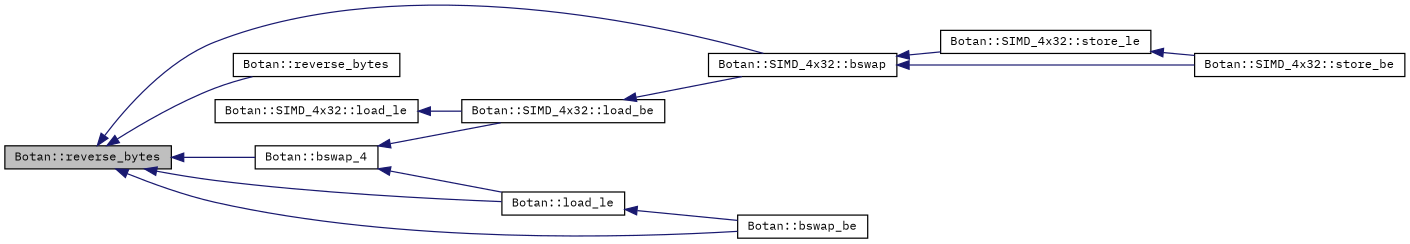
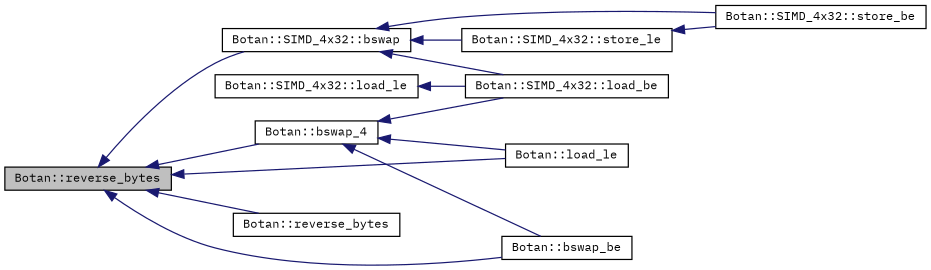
edge "Botan::SIMD_4x32::bswap" -> "Botan::SIMD_4x32::load_be": reversed
edge "Botan::bswap_be" -> "Botan::load_le": now "Botan::bswap_be" -> "Botan::bswap_4"
